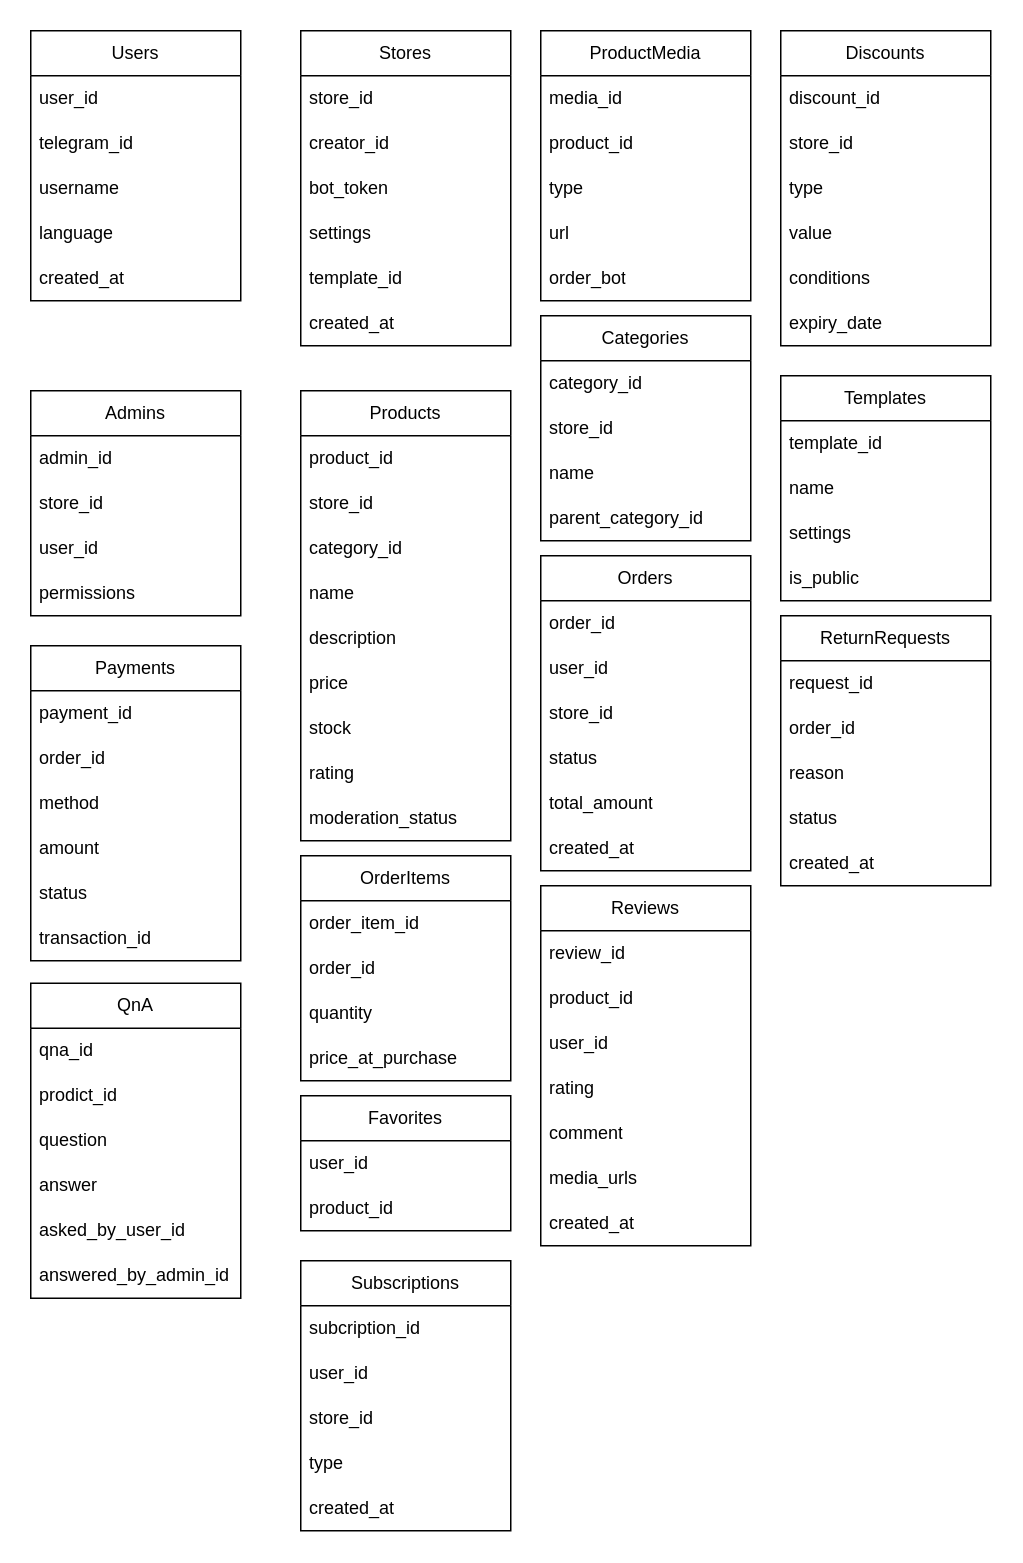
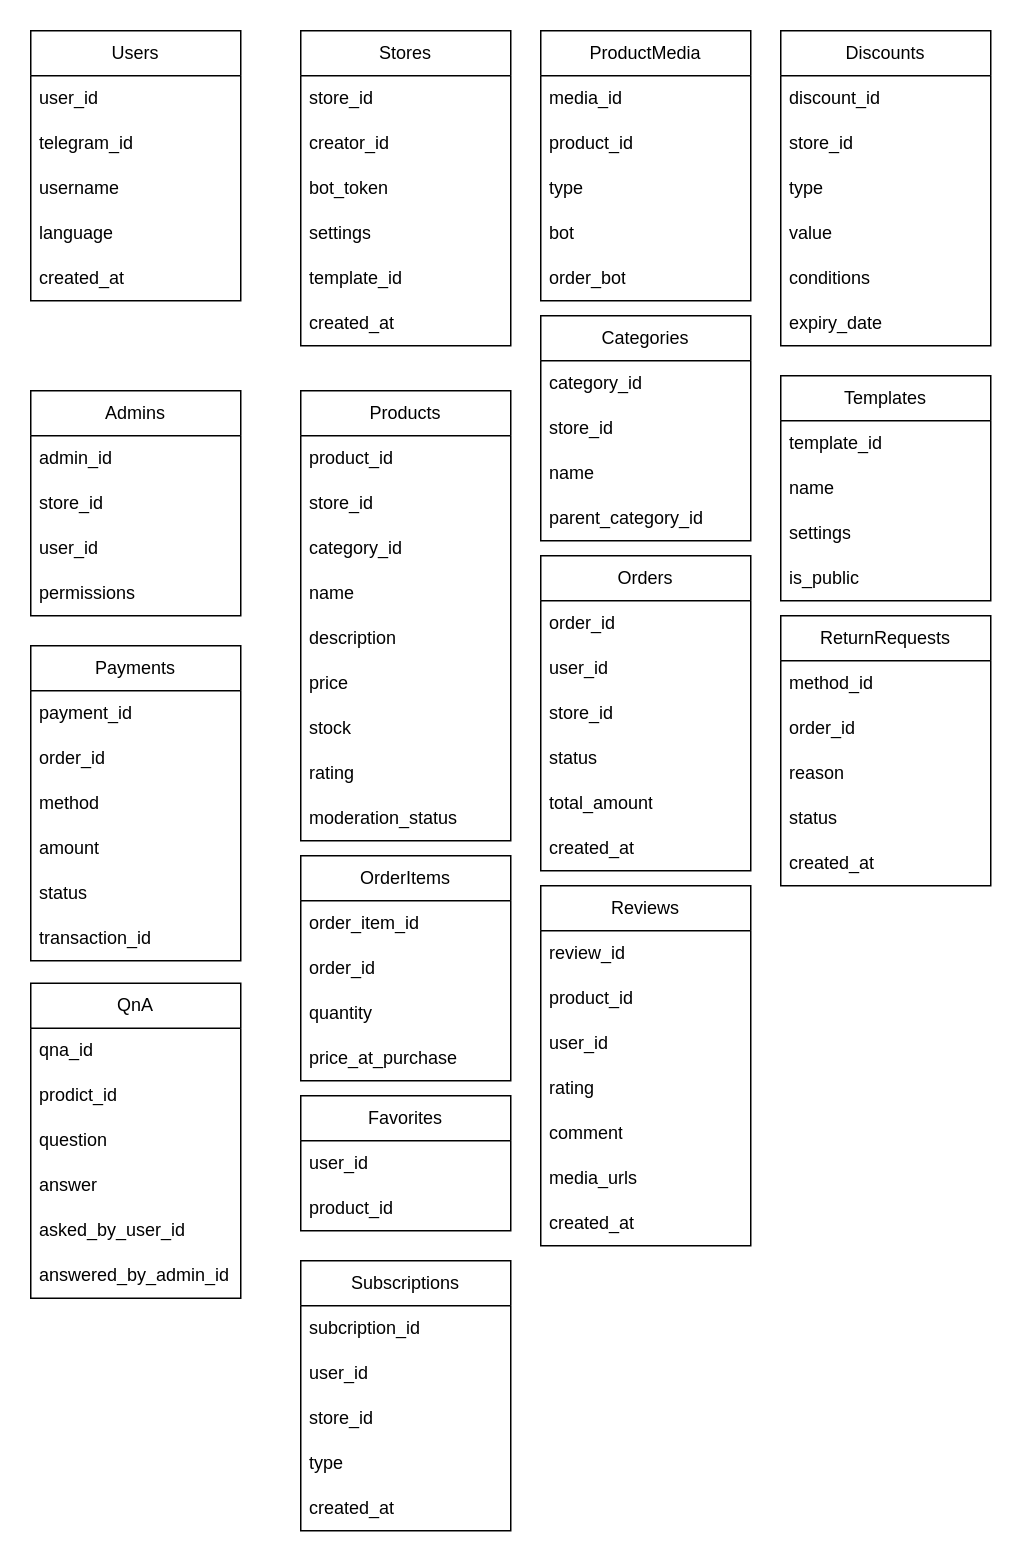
node "url": label "url" -> "bot"
node "request_id": label "request_id" -> "method_id"
